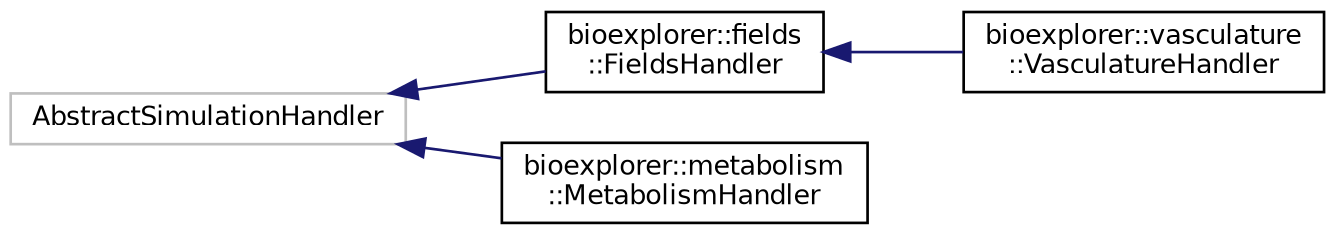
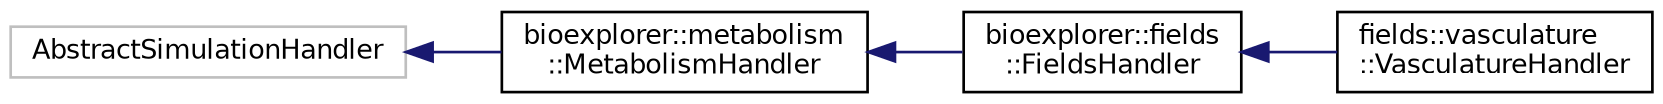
node "bioexplorer::vasculature ::VasculatureHandler": label "bioexplorer::vasculature ::VasculatureHandler" -> "fields::vasculature ::VasculatureHandler"
edge "bioexplorer::fields ::FieldsHandler" -> "AbstractSimulationHandler": now "bioexplorer::fields ::FieldsHandler" -> "bioexplorer::metabolism ::MetabolismHandler"
